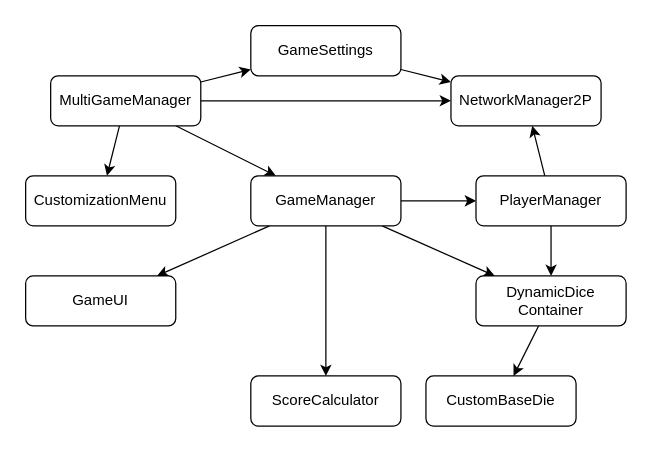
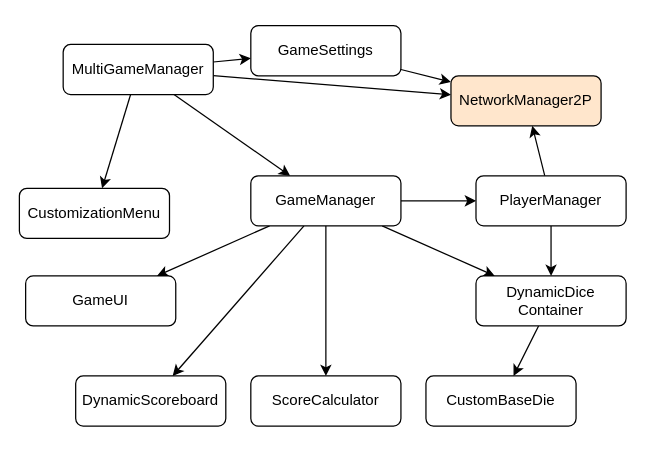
node "MultiGameManager": moved (126, 101) -> (138, 69)
node "NetworkManager2P": fillcolor #ffffff -> #ffe6cc
node "CustomizationMenu": moved (101, 201) -> (94, 213)
edge "GameManager" -> "DynamicScoreboard": added
node "DynamicScoreboard": added
